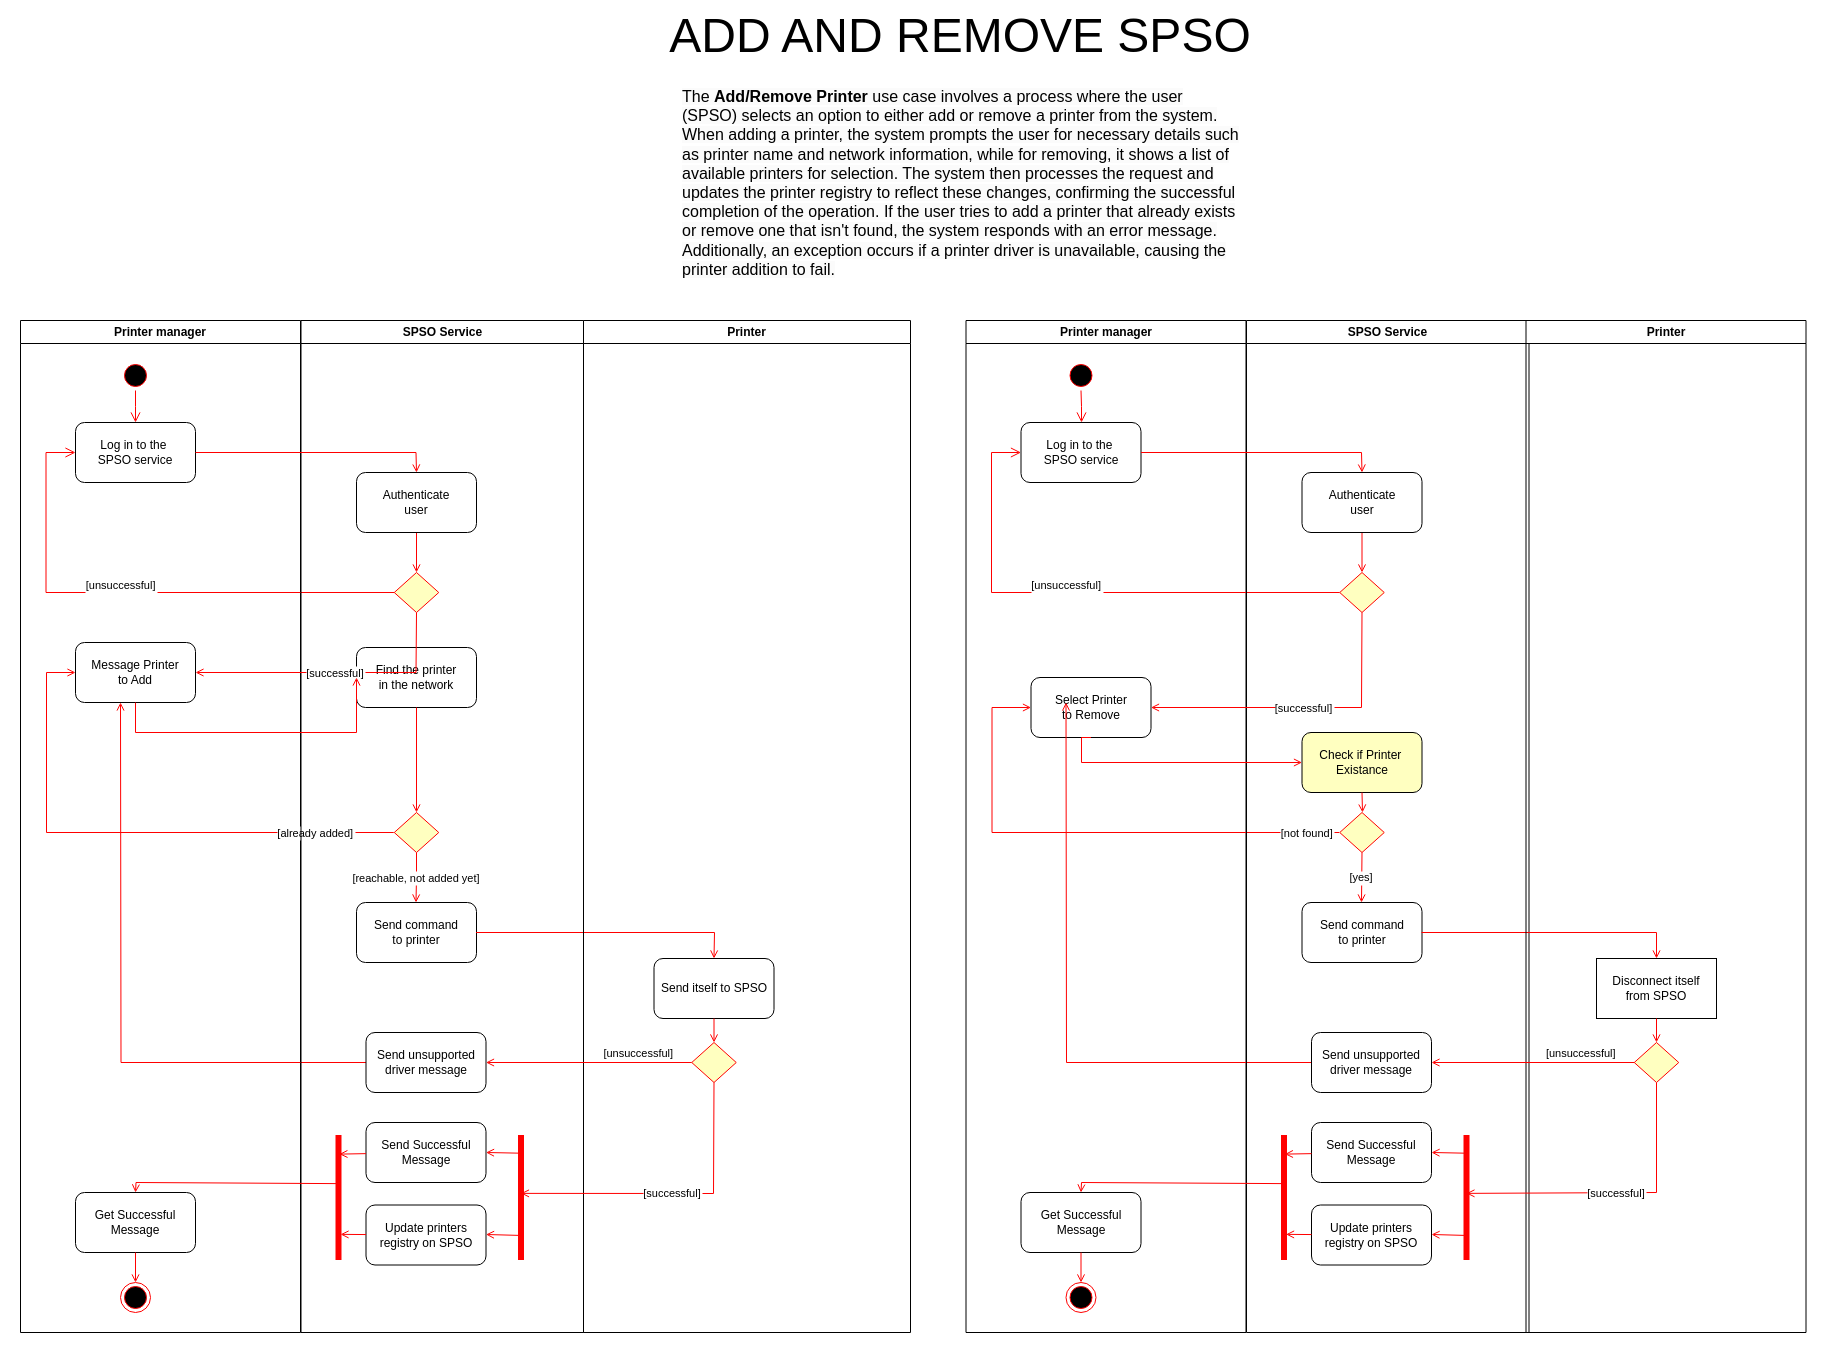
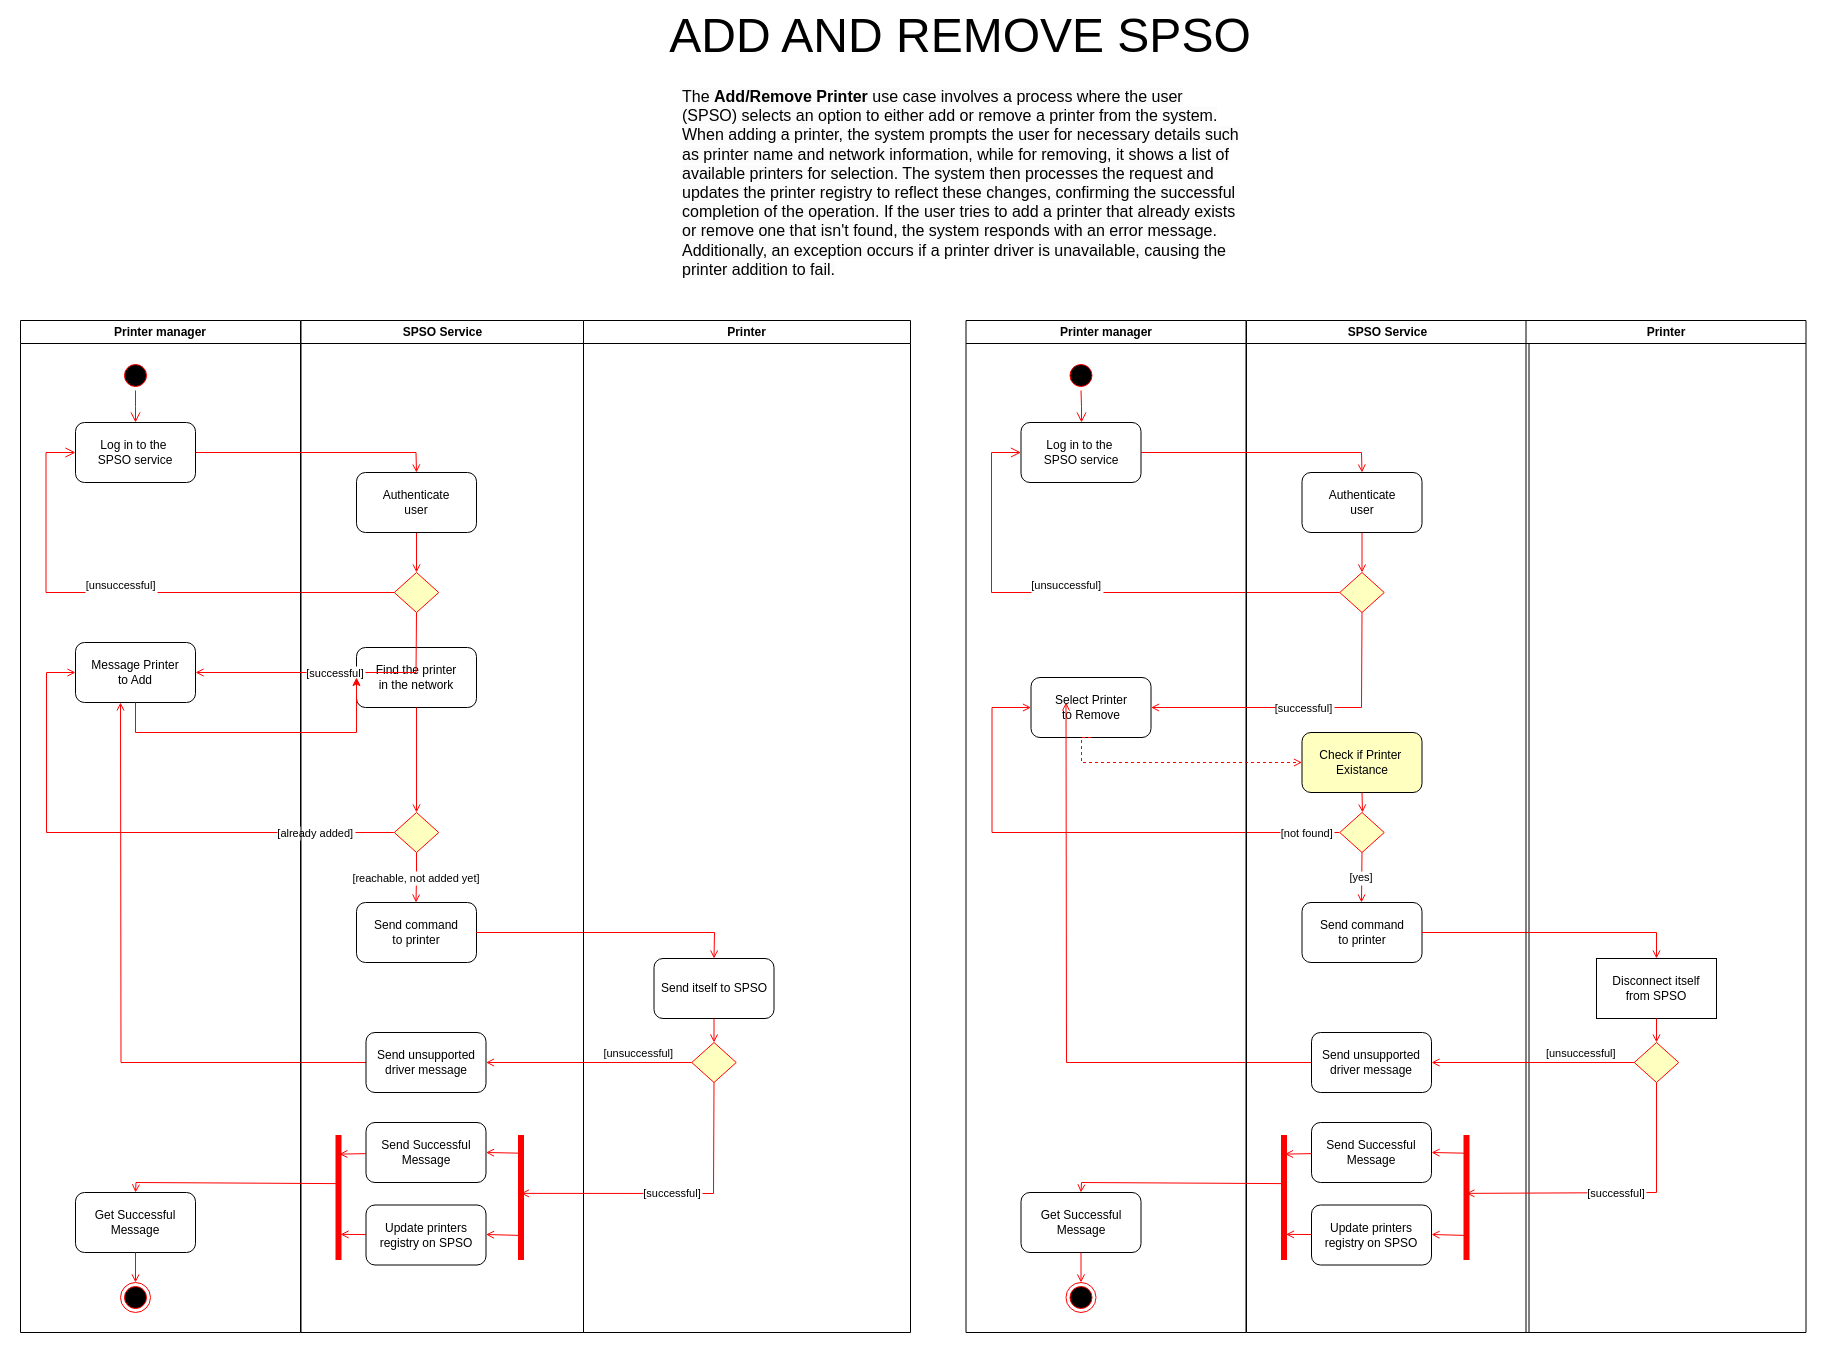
edge "Message Printer to Add" -> "Find the printer in the network": arrowhead open -> classic
edge "Select Printer to Remove" -> "Check if Printer Existance": style solid -> dashed
